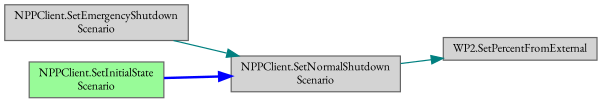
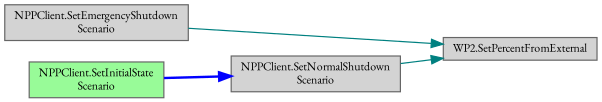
edge "NPPClient.SetEmergencyShutdown Scenario" -> "NPPClient.SetNormalShutdown Scenario": now "NPPClient.SetEmergencyShutdown Scenario" -> "WP2.SetPercentFromExternal"
